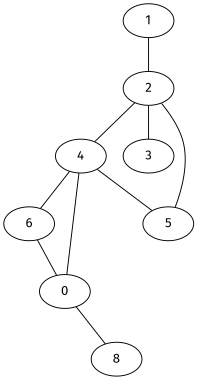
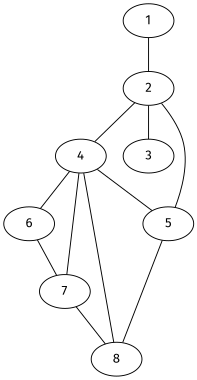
edge "4" -- "8": added
node "0": label "0" -> "7"
edge "5" -- "8": added
